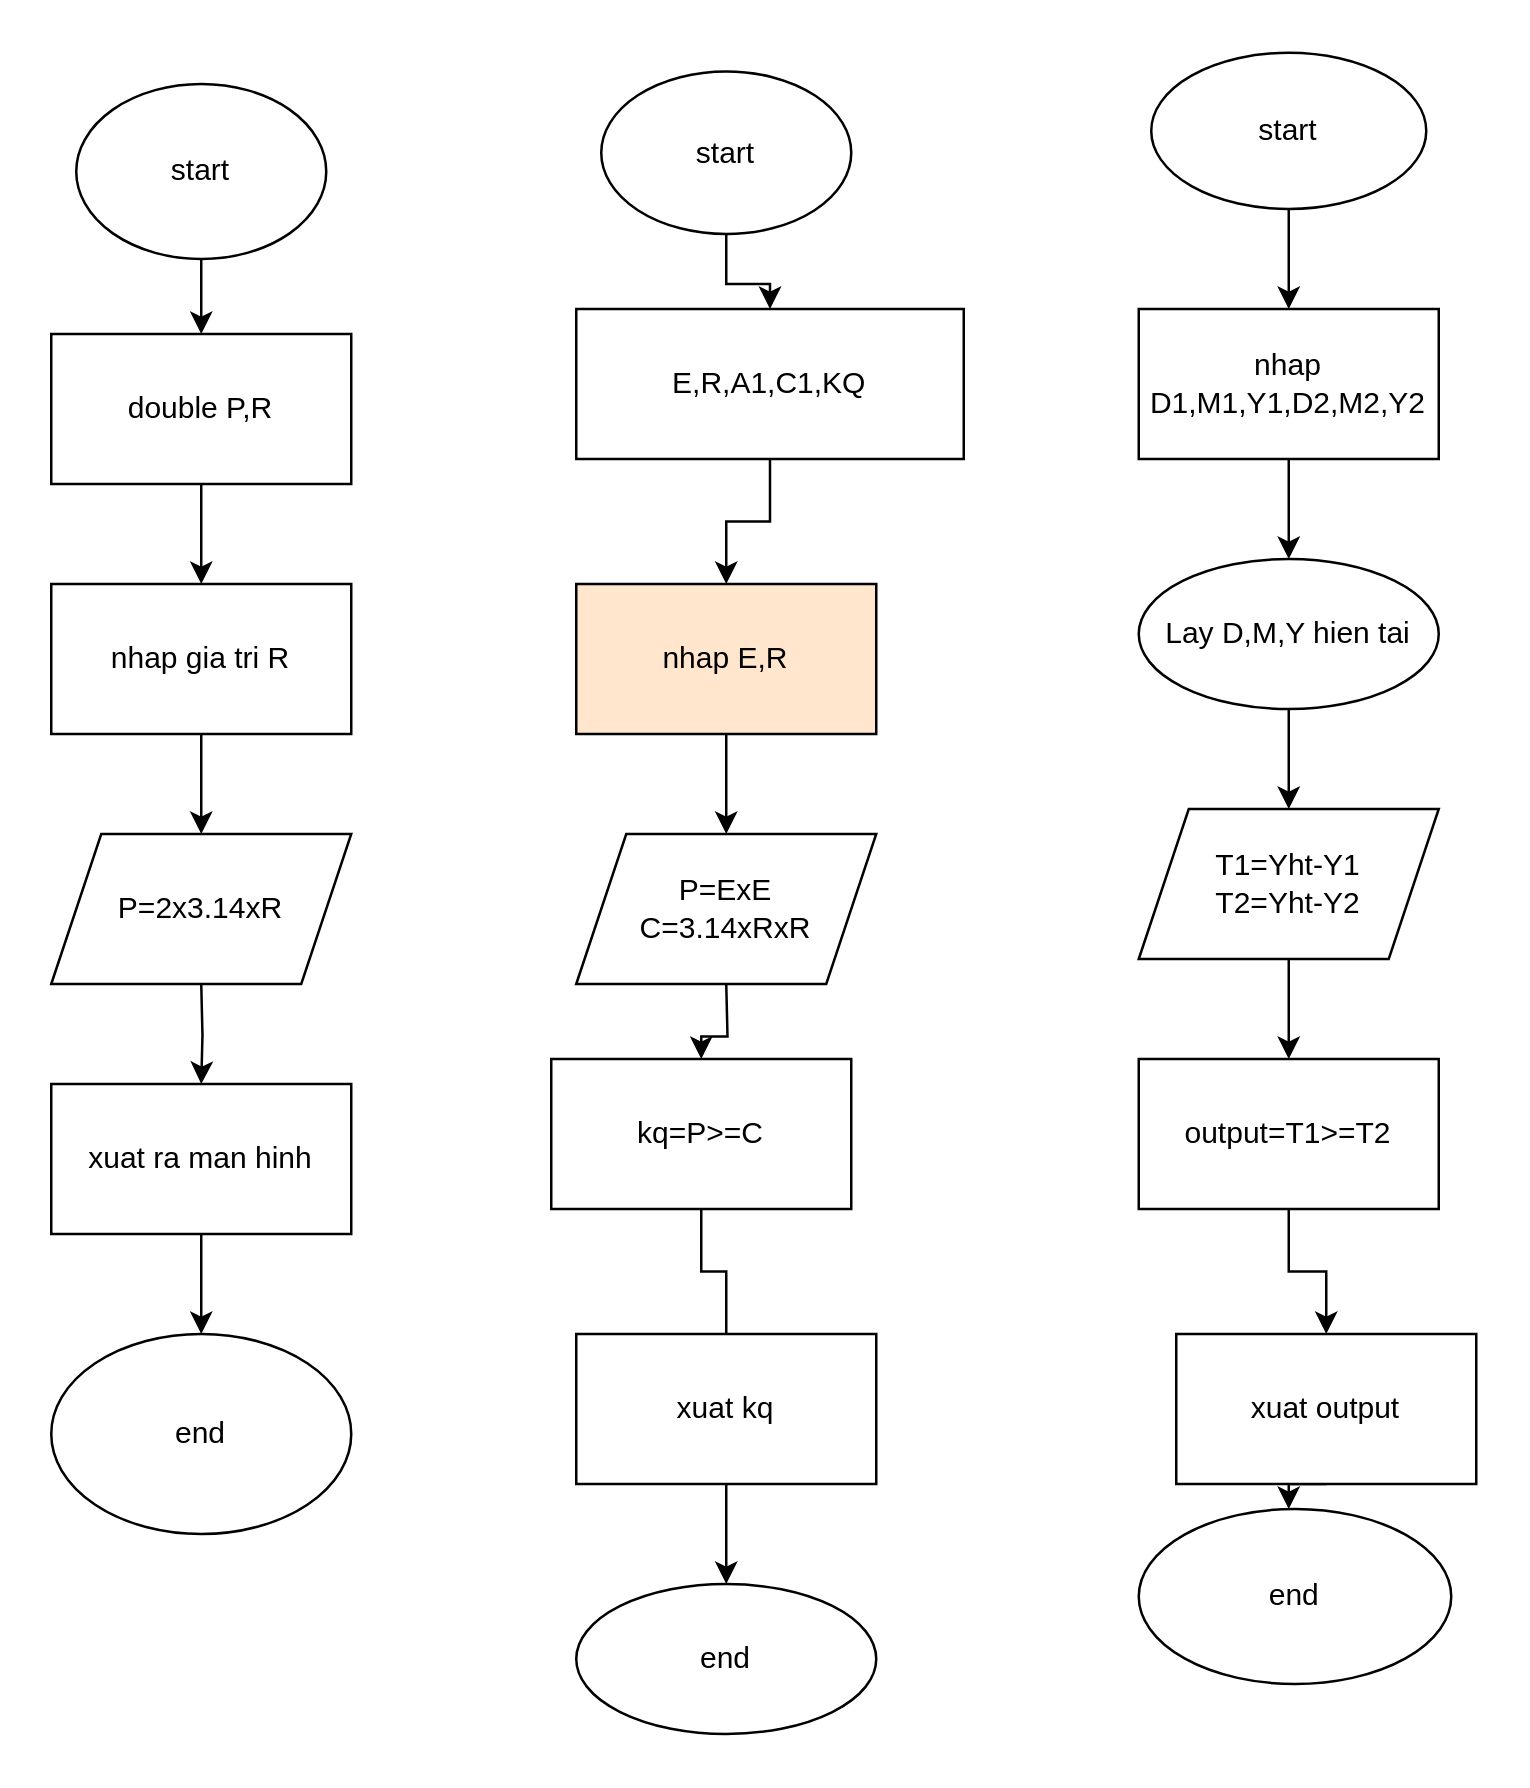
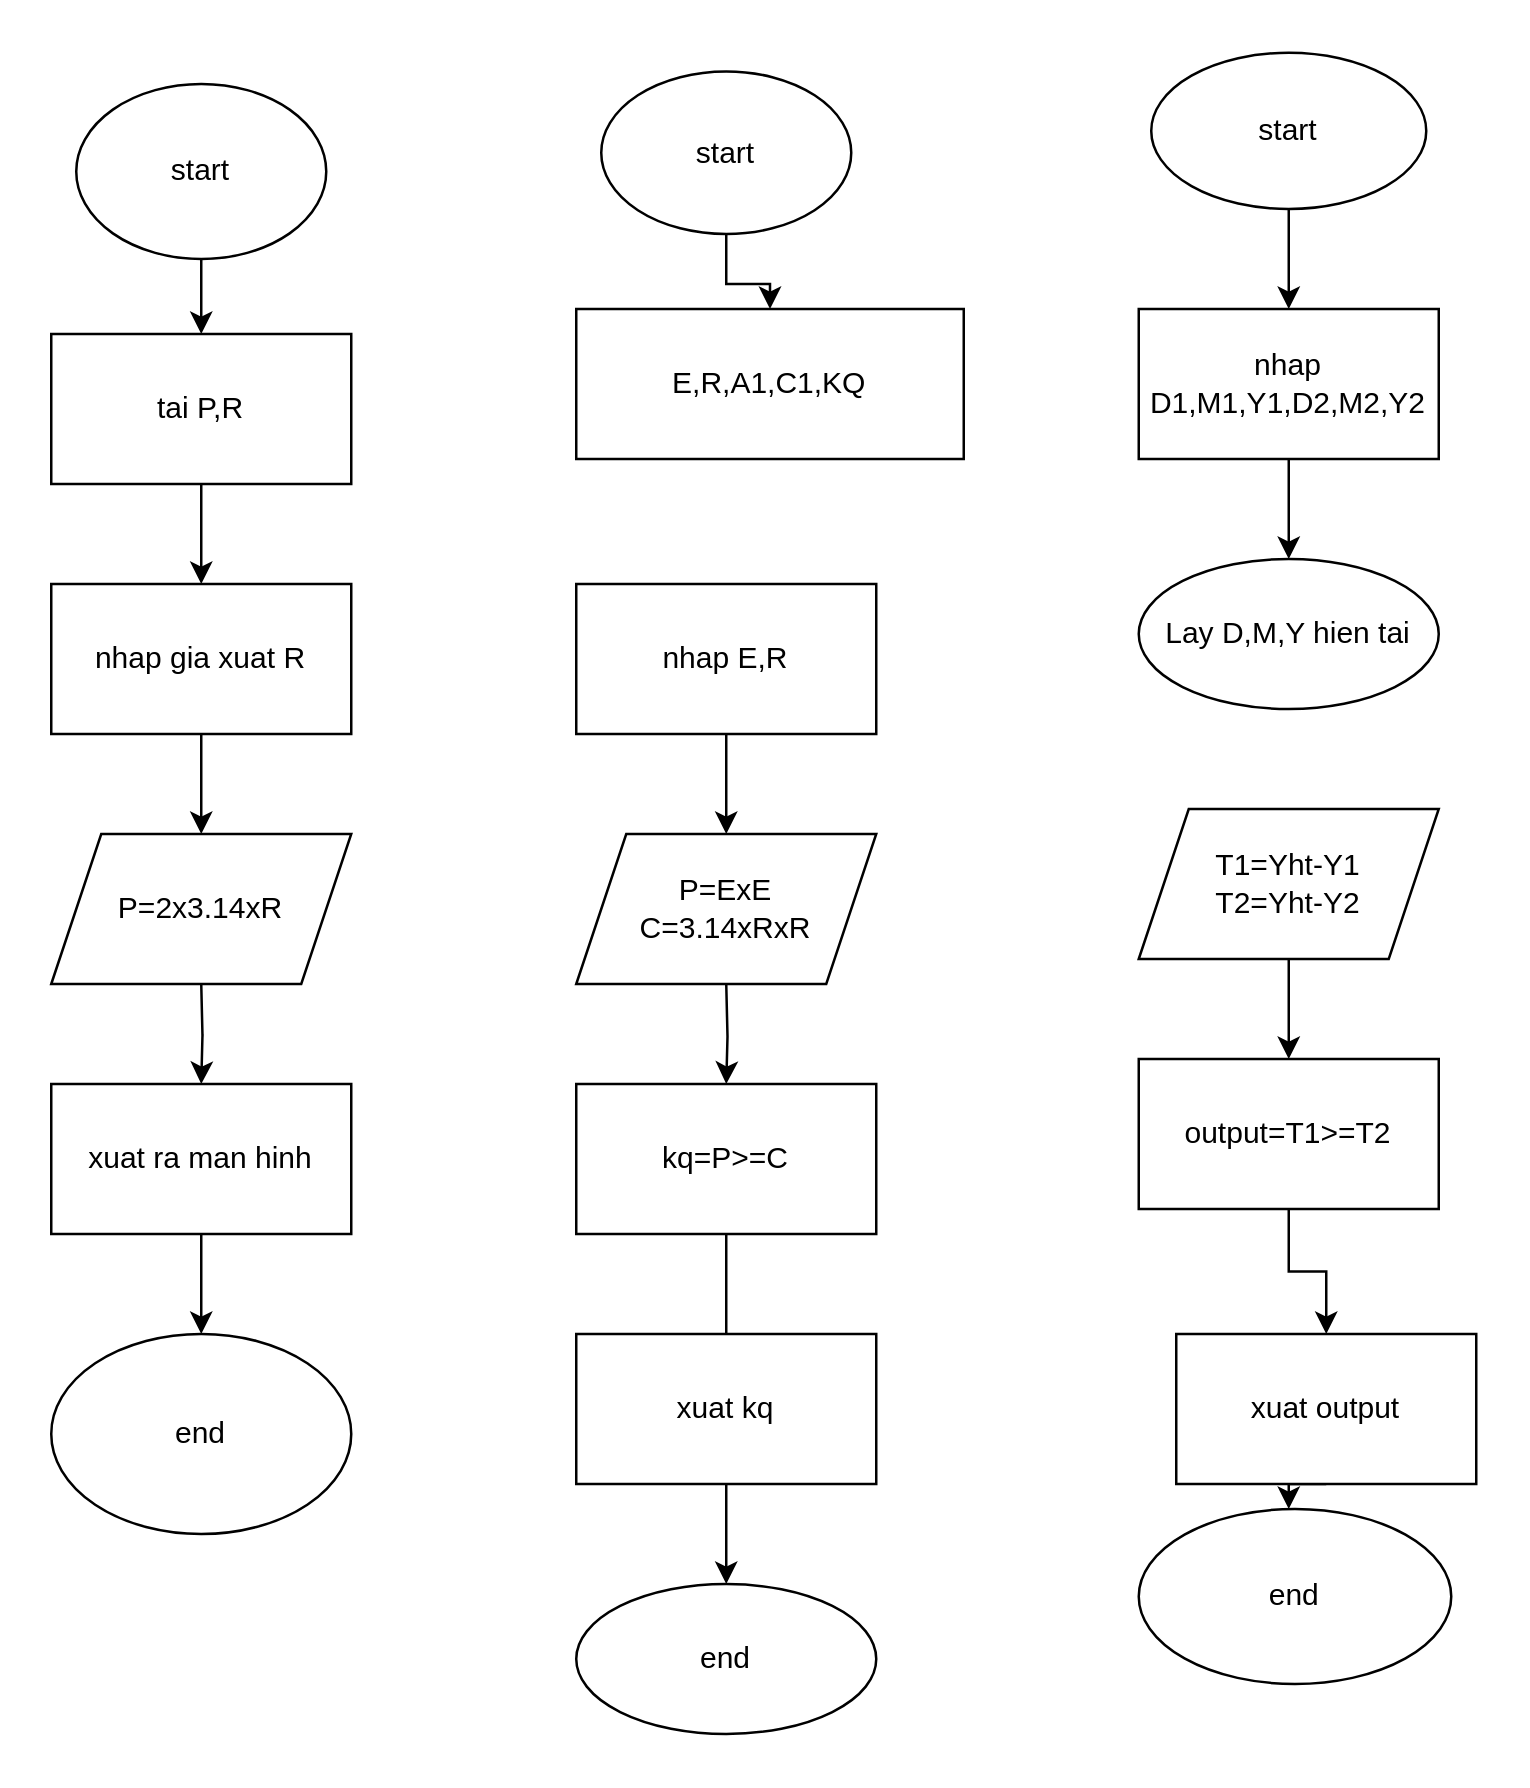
node "double P,R": label "double P,R" -> "tai P,R"
edge "E,R,A1,C1,KQ" -> "nhap E,R": removed
node "nhap gia tri R": label "nhap gia tri R" -> "nhap gia xuat R"
node "nhap E,R": fillcolor #ffe6cc -> #ffffff
edge "Lay D,M,Y hien tai" -> "T1=Yht-Y1 T2=Yht-Y2": removed
node "kq=P>=C": moved (701, 1134) -> (726, 1159)
